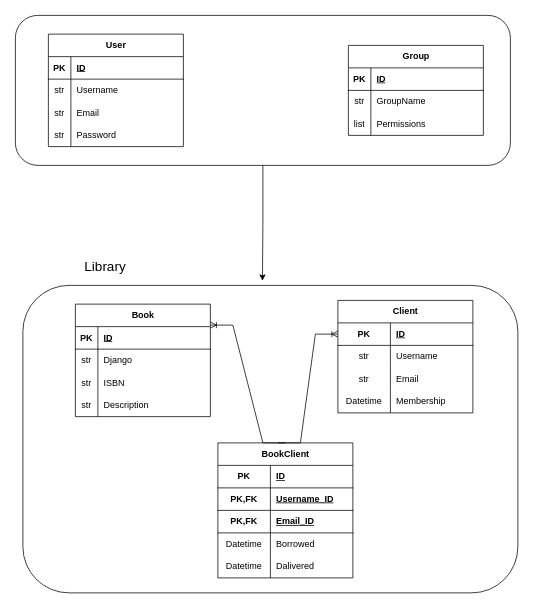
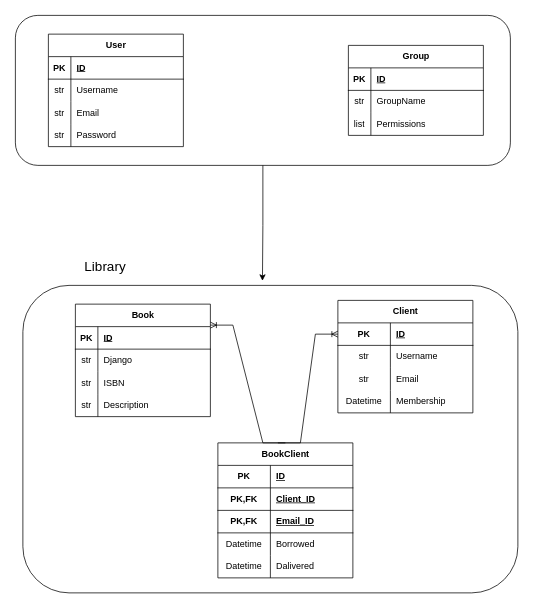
node "Username_ID": label "Username_ID" -> "Client_ID"
